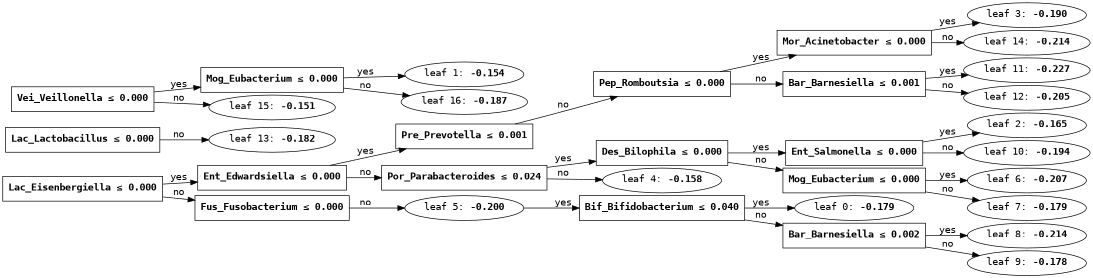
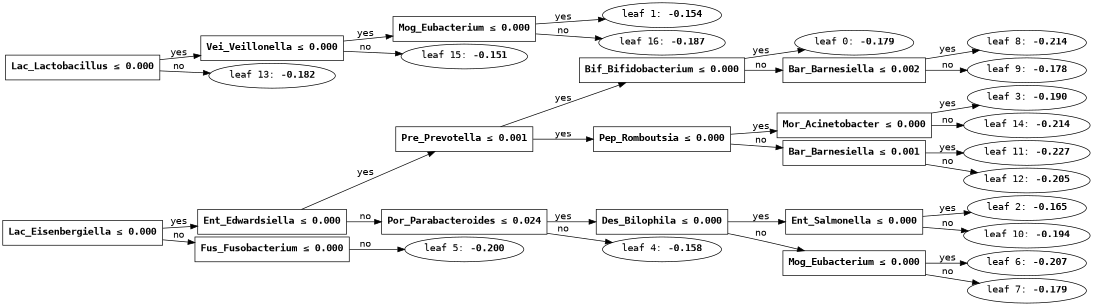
edge "Lac_Lactobacillus" -> "Vei_Veillonella": added, label "yes"
edge "Pre_Prevotella" -> "Pep_Romboutsia": label "no" -> "yes"
node "Bif_Bifidobacterium": text "0.040" -> "0.000"
edge "leaf 5:" -> "Bif_Bifidobacterium": now "Pre_Prevotella" -> "Bif_Bifidobacterium"
